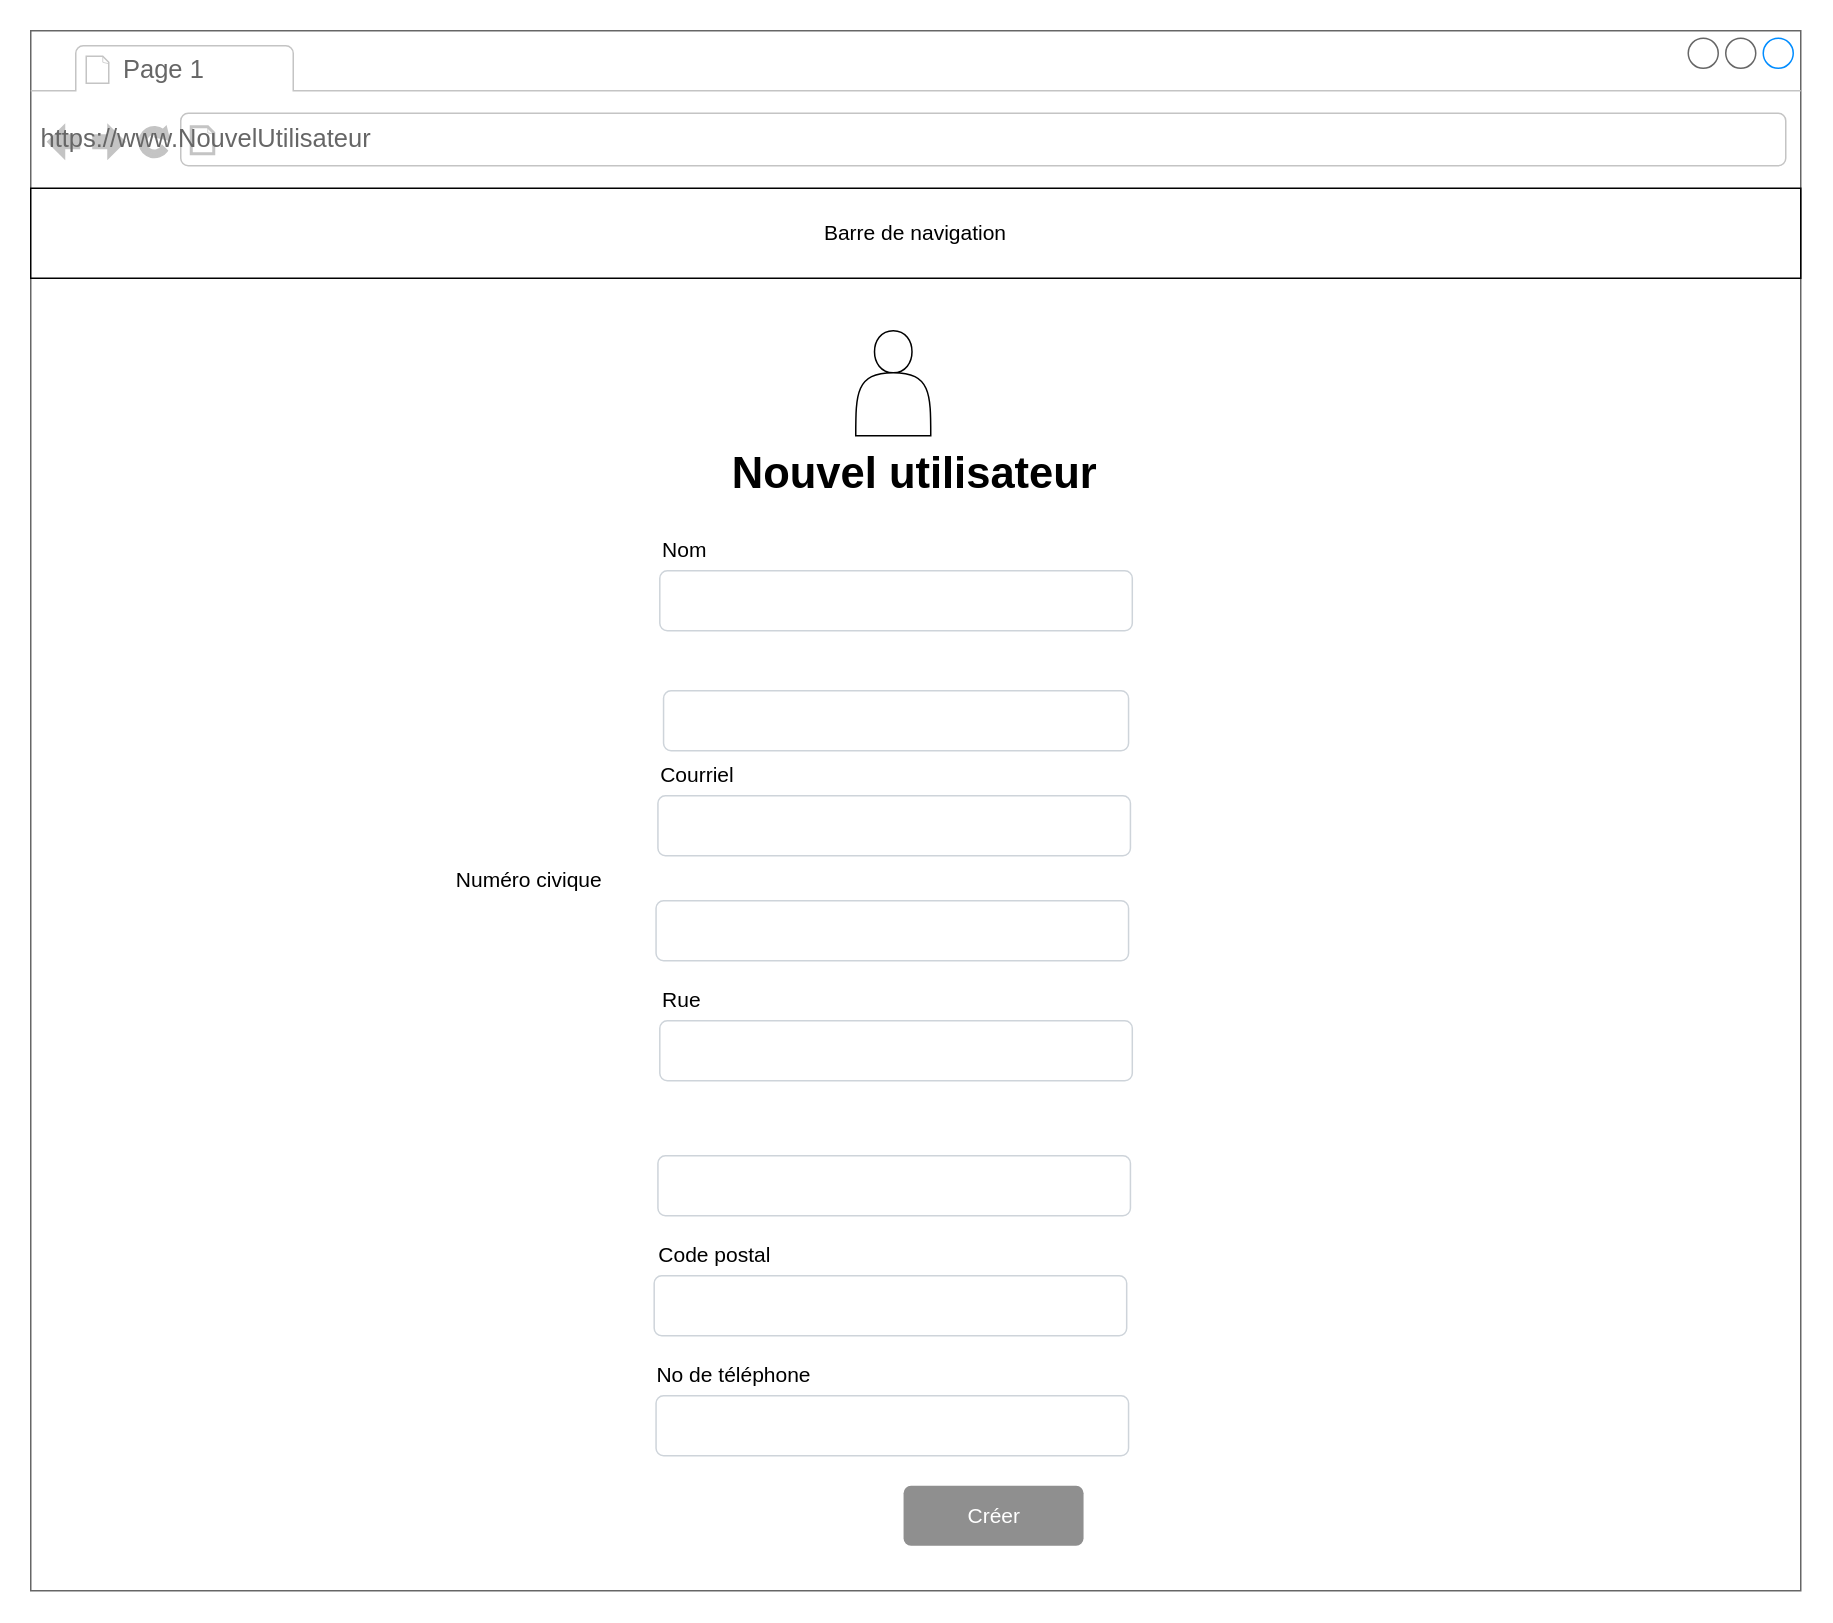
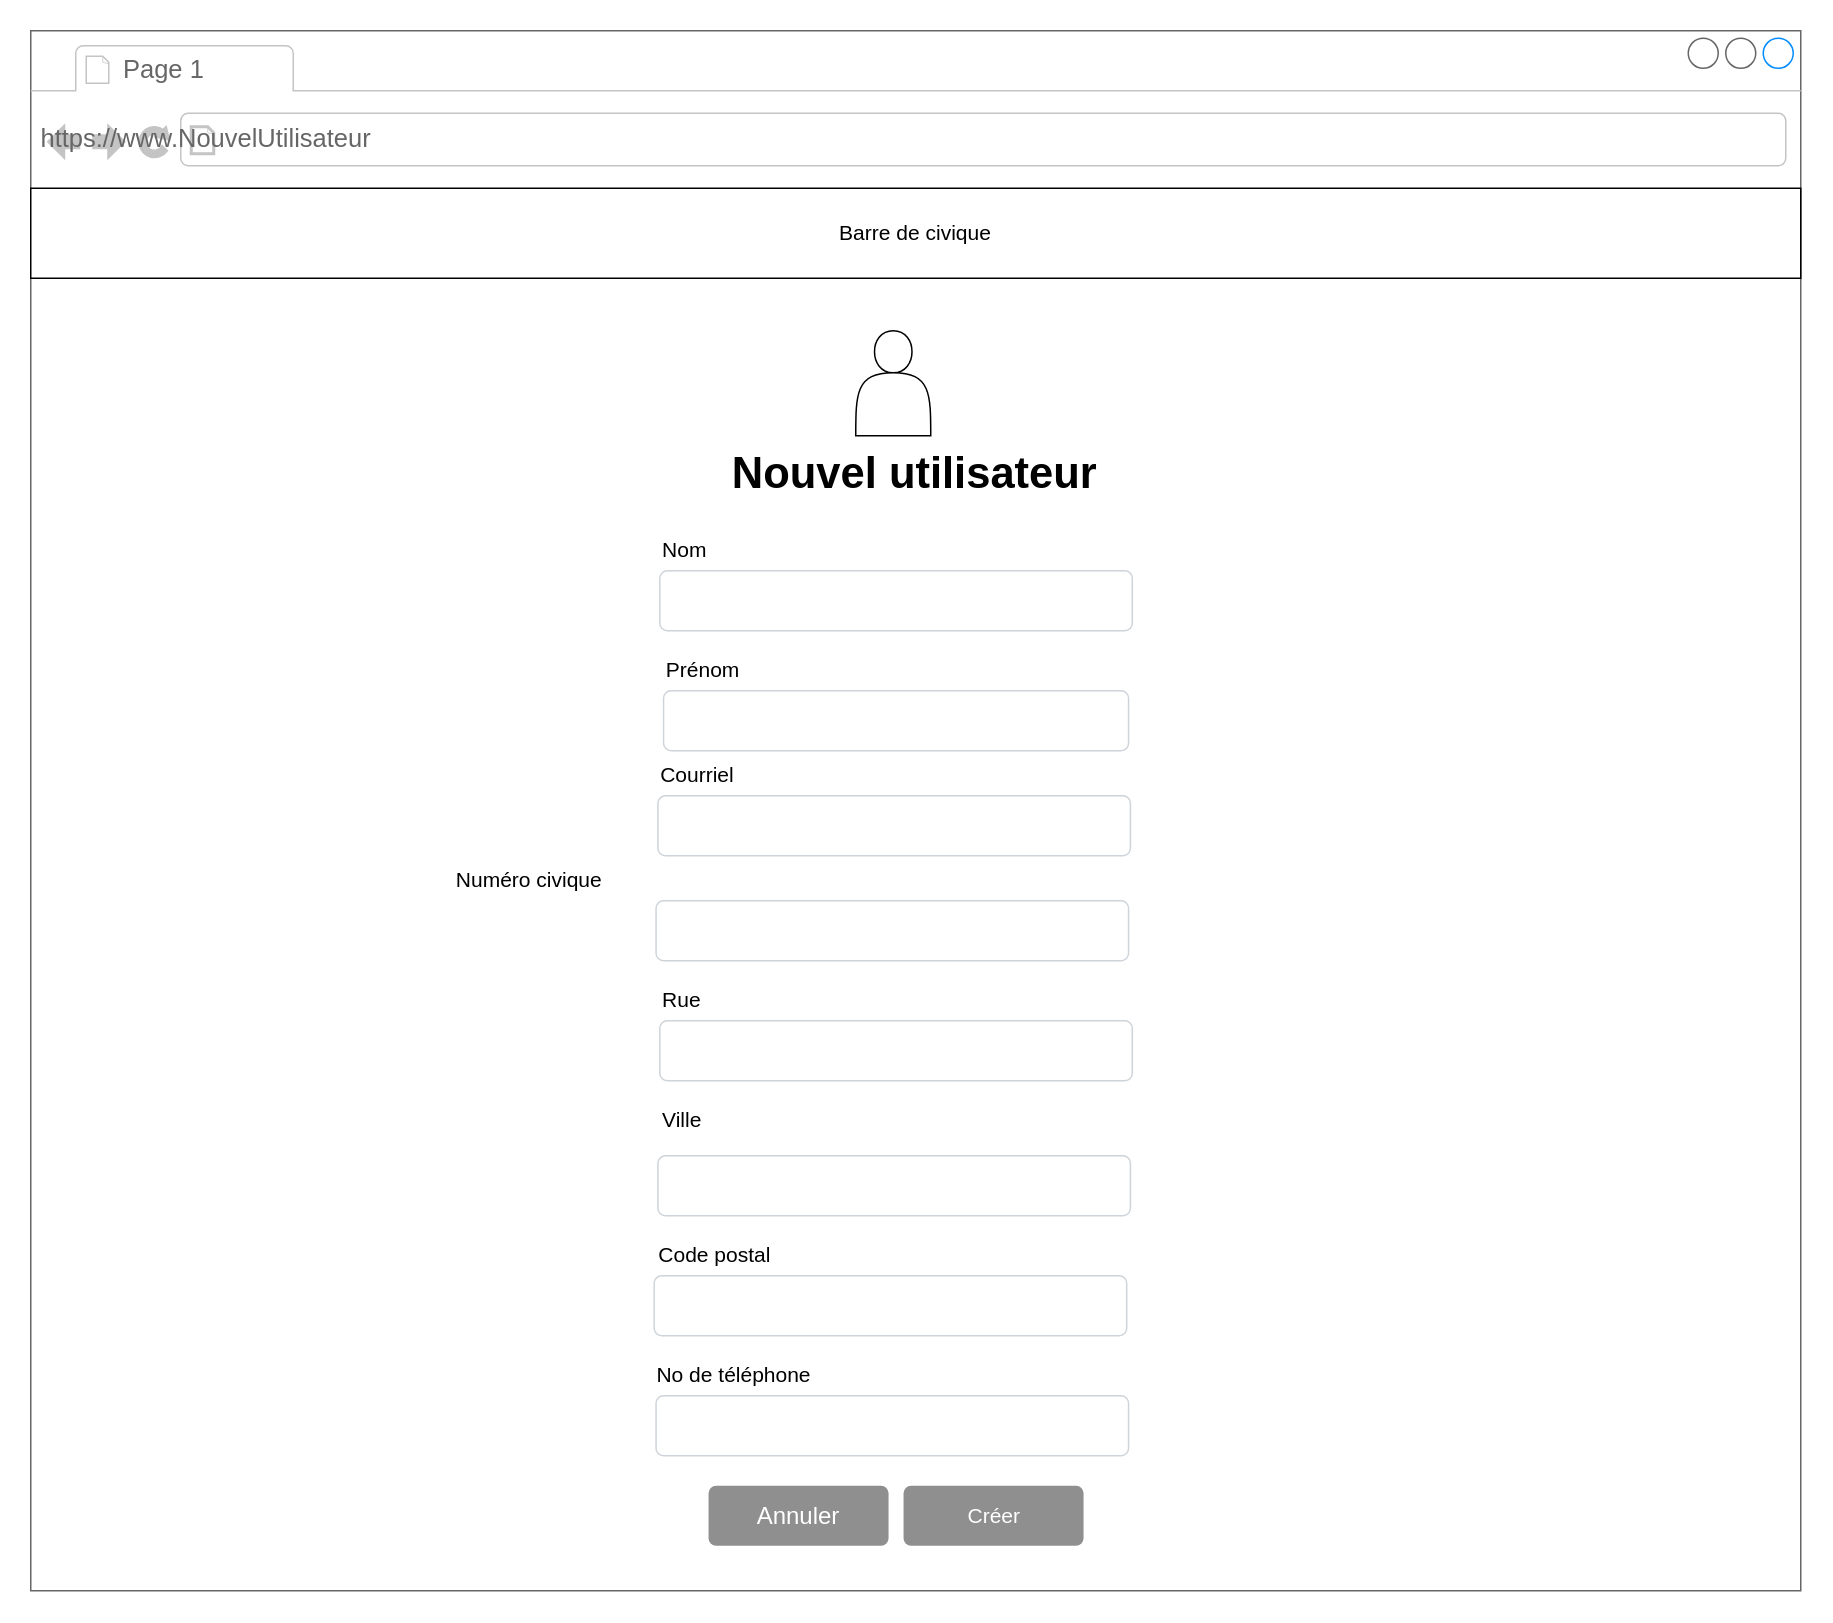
node "Barre de navigation": label "Barre de navigation" -> "Barre de civique"
node "Prénom": added
node "Ville": added
node "Annuler": added
